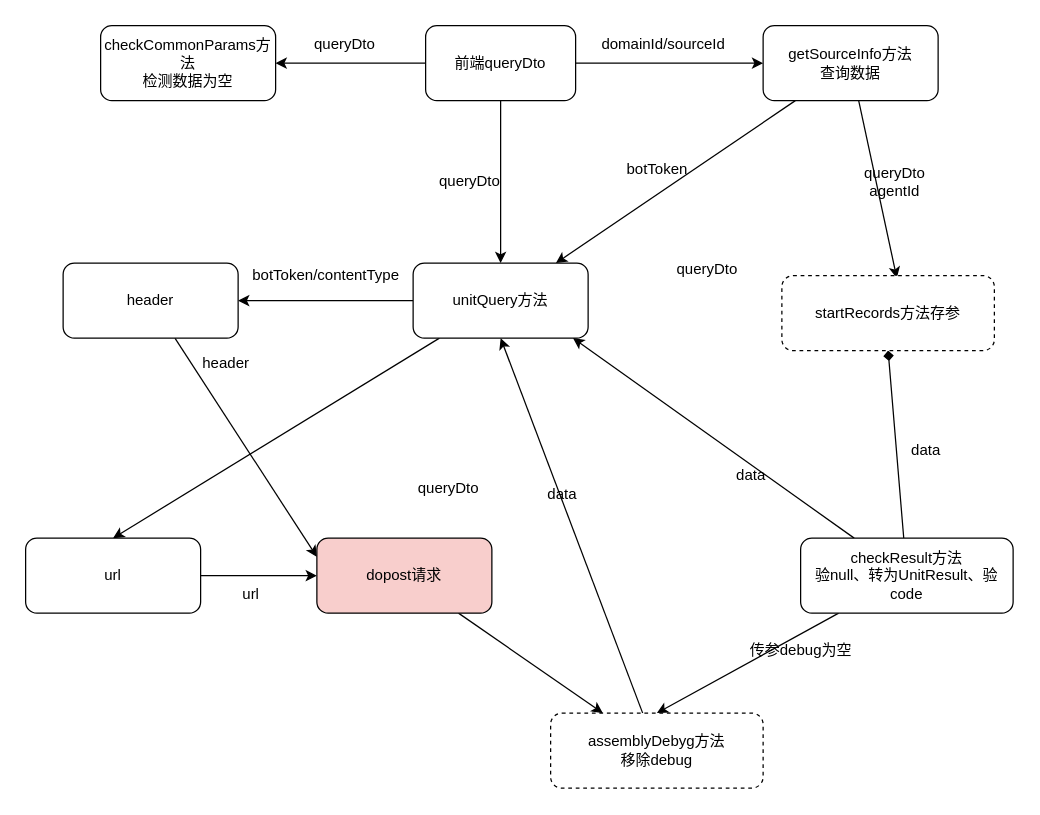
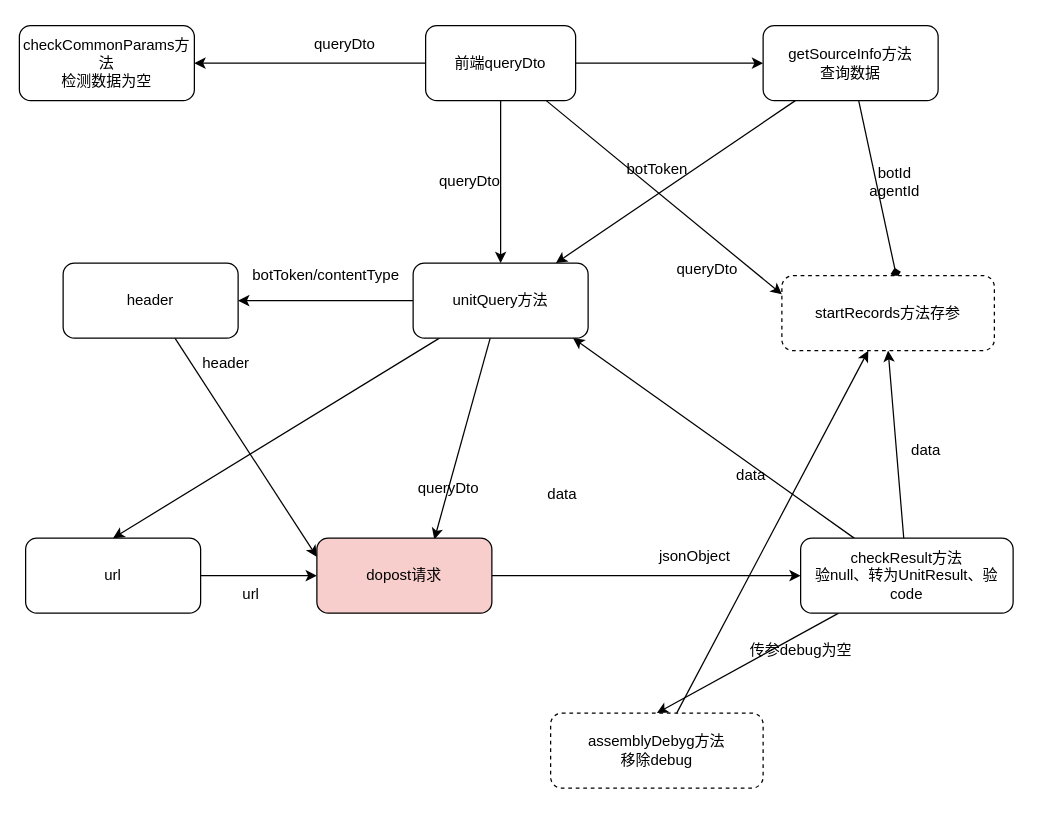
node "domainId/sourceId": removed
node "checkCommonParams方法 检测数据为空": moved (188, 63) -> (107, 63)
node "queryDto agentId": label "queryDto agentId" -> "botId agentId"
edge "前端queryDto" -> "startRecords方法存参": added
edge "getSourceInfo方法 查询数据" -> "startRecords方法存参": arrowhead classic -> diamond
edge "checkResult方法 验null、转为UnitResult、验code" -> "startRecords方法存参": arrowhead diamond -> classic
edge "unitQuery方法" -> "dopost请求": added
edge "assemblyDebyg方法 移除debug" -> "unitQuery方法": now "assemblyDebyg方法 移除debug" -> "startRecords方法存参"
node "jsonObject": added
edge "dopost请求" -> "assemblyDebyg方法 移除debug": now "dopost请求" -> "checkResult方法 验null、转为UnitResult、验code"
